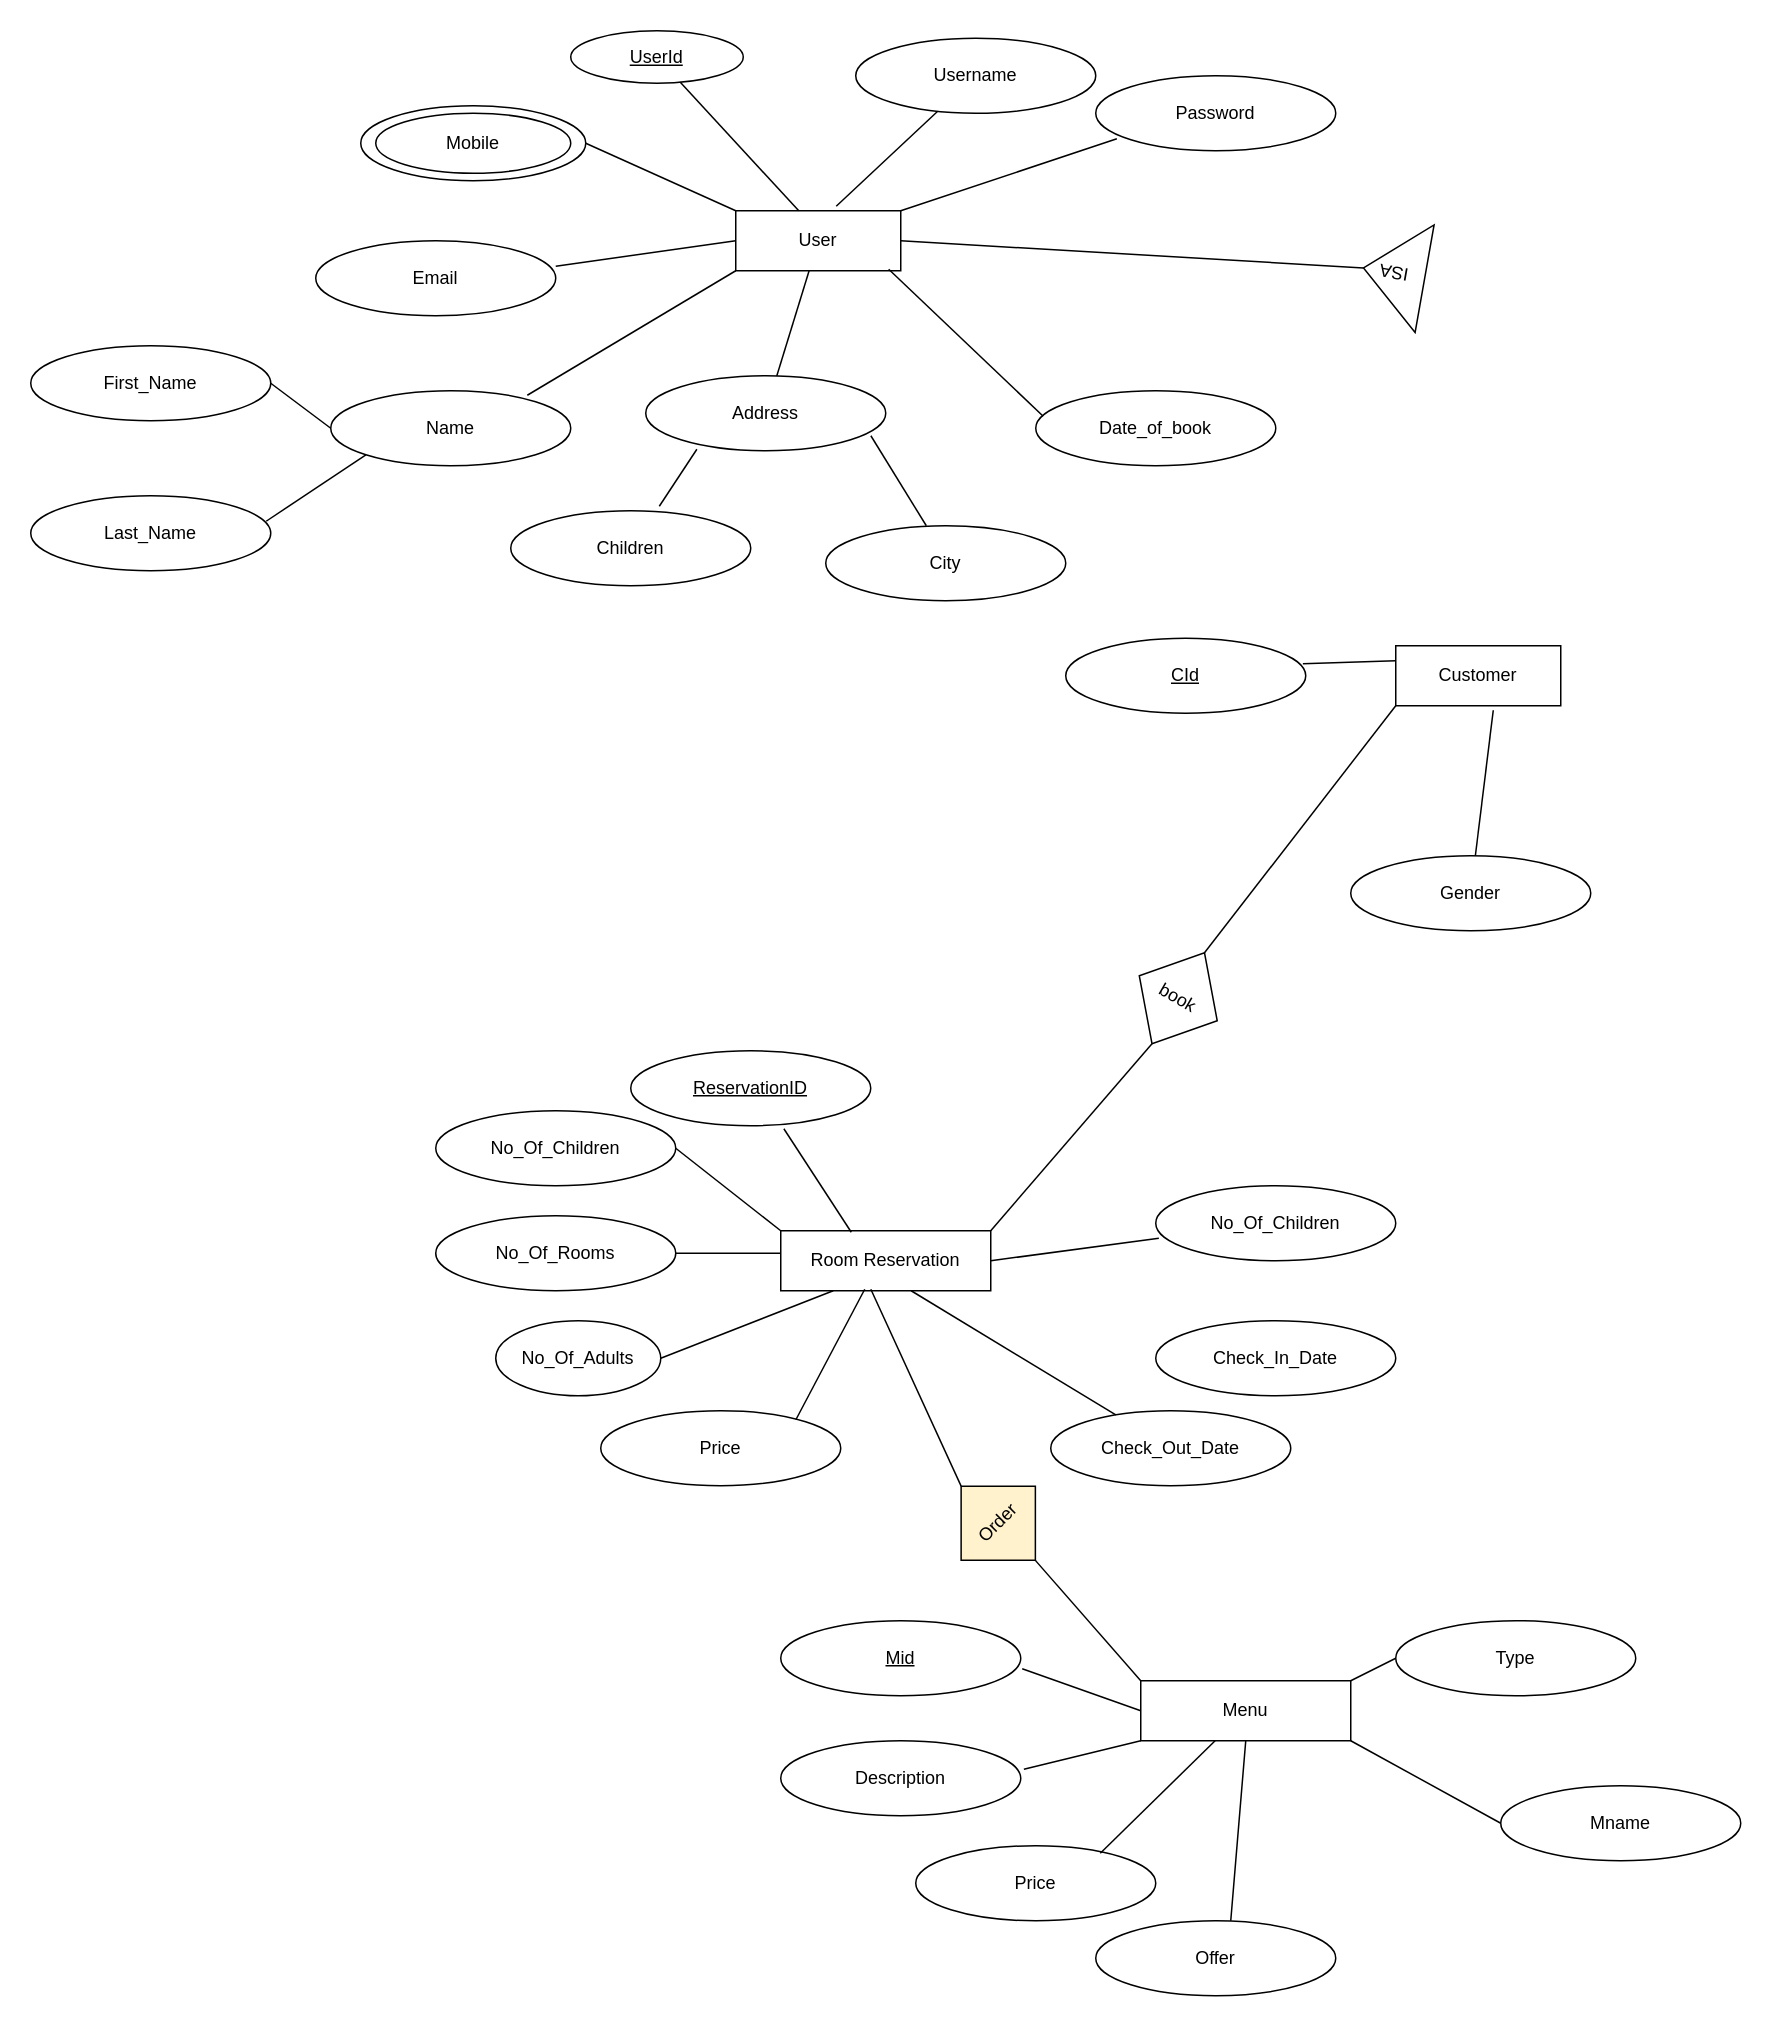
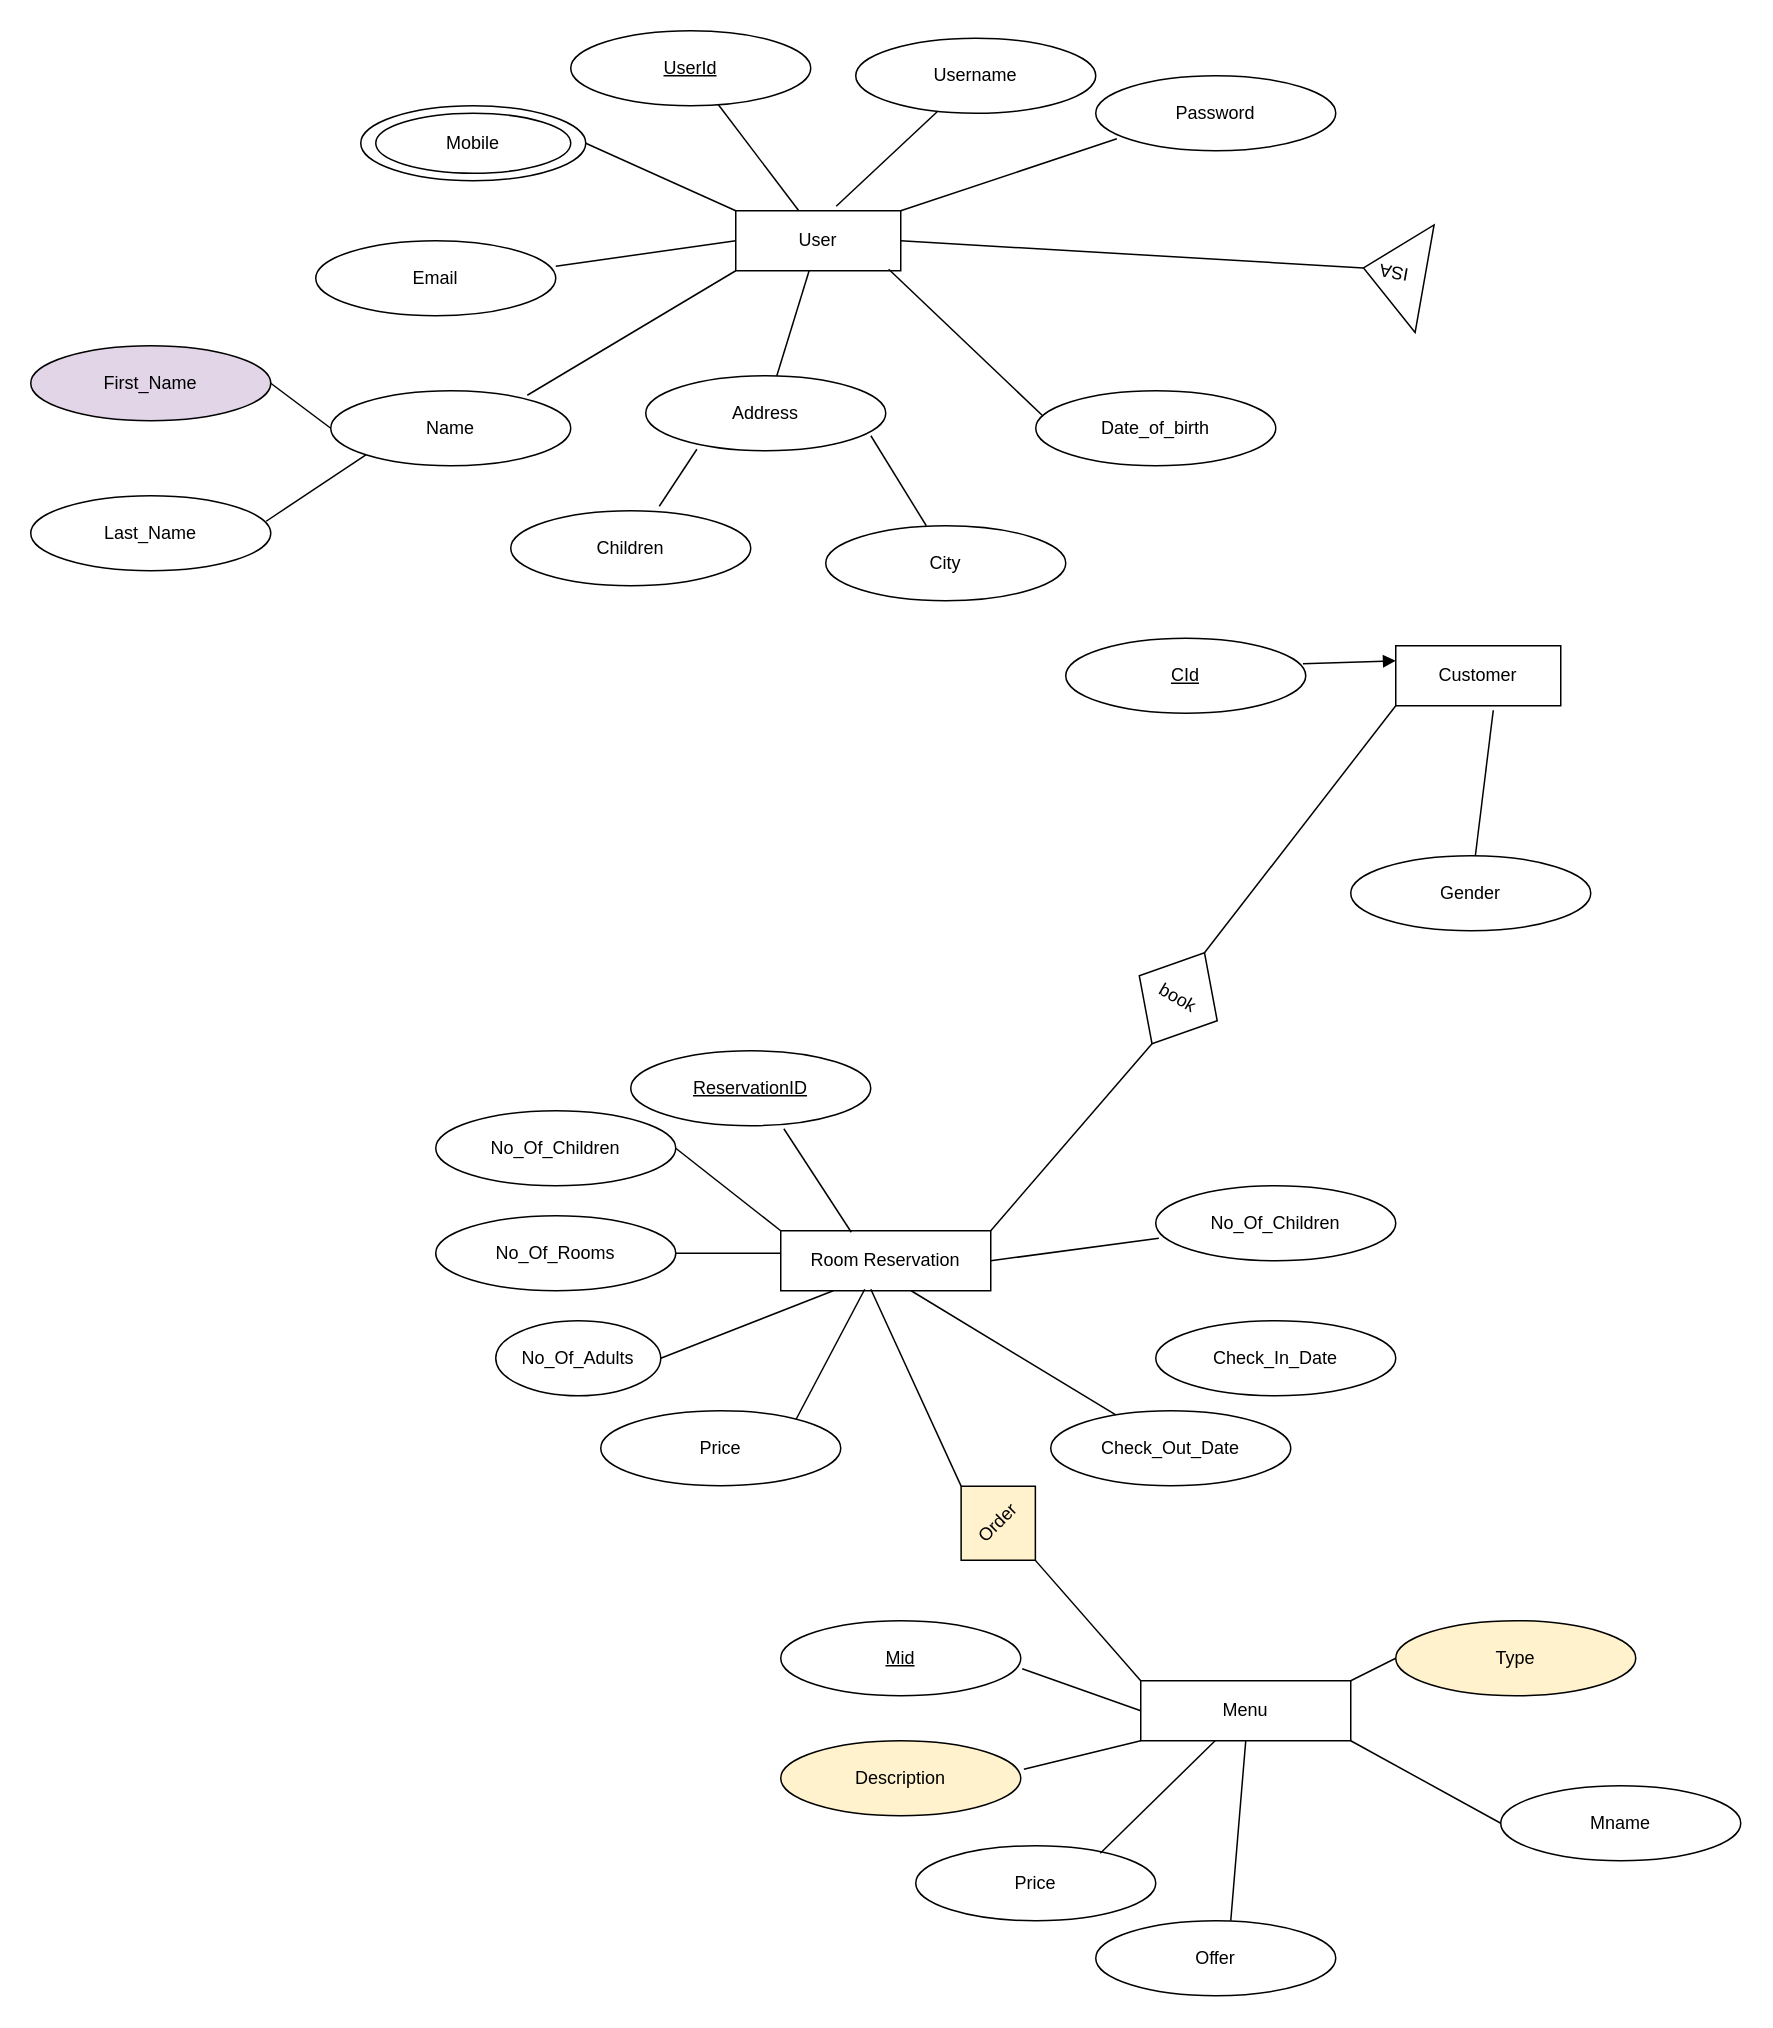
node "UserId": size 173x53 -> 240x75
node "First_Name": fillcolor #ffffff -> #e1d5e7
node "Date_of_book": label "Date_of_book" -> "Date_of_birth"
edge "CId" -- "Customer": arrowhead none -> block
node "Type": fillcolor #ffffff -> #fff2cc
node "Description": fillcolor #ffffff -> #fff2cc
